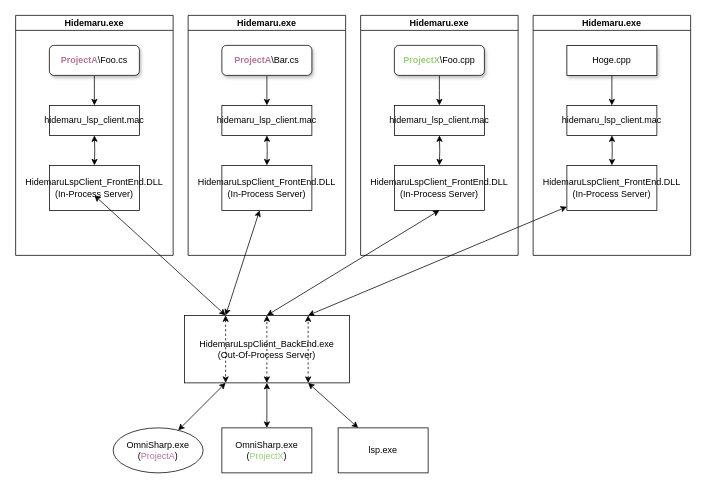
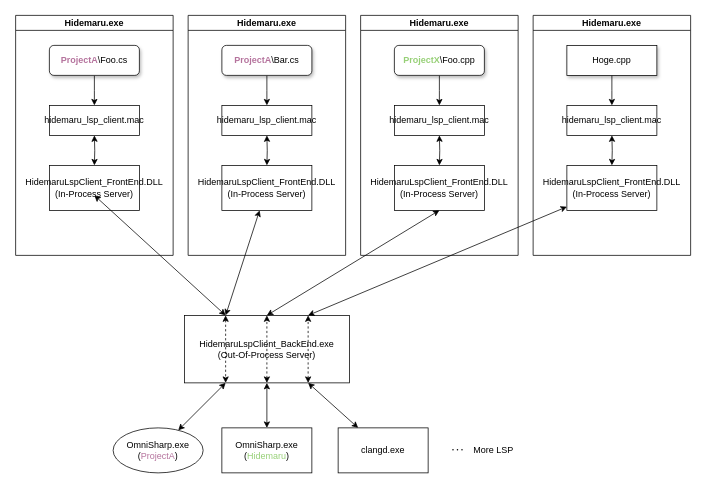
node "OmniSharp.exe (ProjectX)": label "OmniSharp.exe (ProjectX)" -> "OmniSharp.exe (Hidemaru)"
node "lsp.exe": label "lsp.exe" -> "clangd.exe"
node "･･･ More LSP": added
